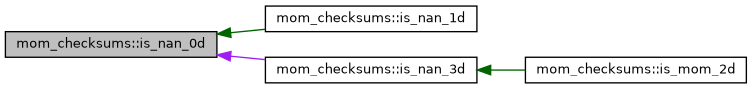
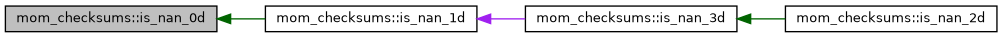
edge "mom_checksums::is_nan_3d" -> "mom_checksums::is_nan_0d": now "mom_checksums::is_nan_3d" -> "mom_checksums::is_nan_1d"
node "mom_checksums::is_mom_2d": label "mom_checksums::is_mom_2d" -> "mom_checksums::is_nan_2d"
